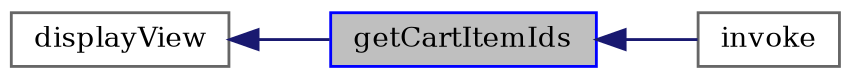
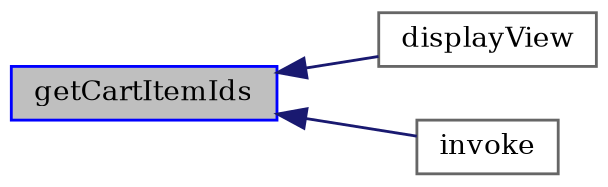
edge "getCartItemIds" -> "displayView": reversed
